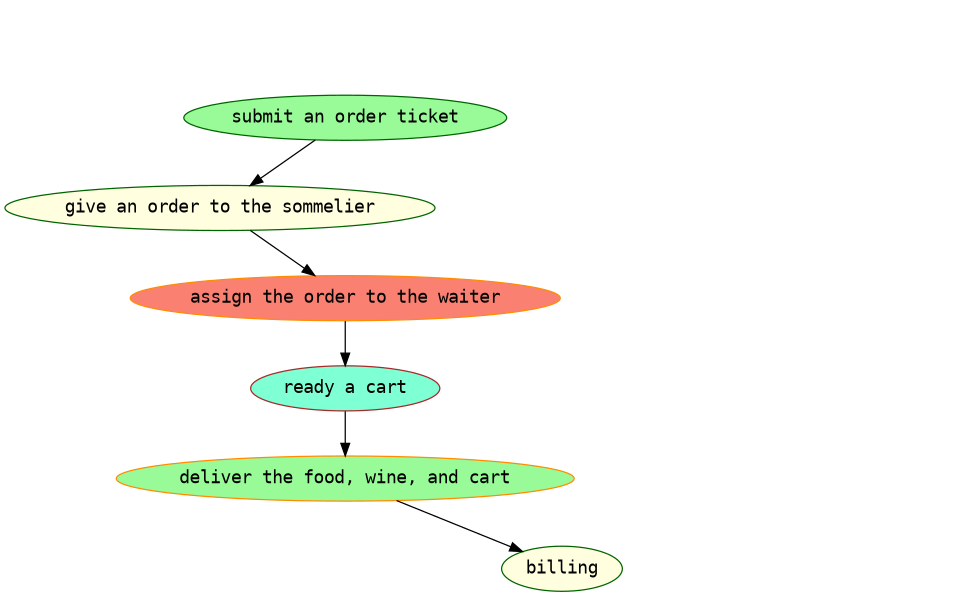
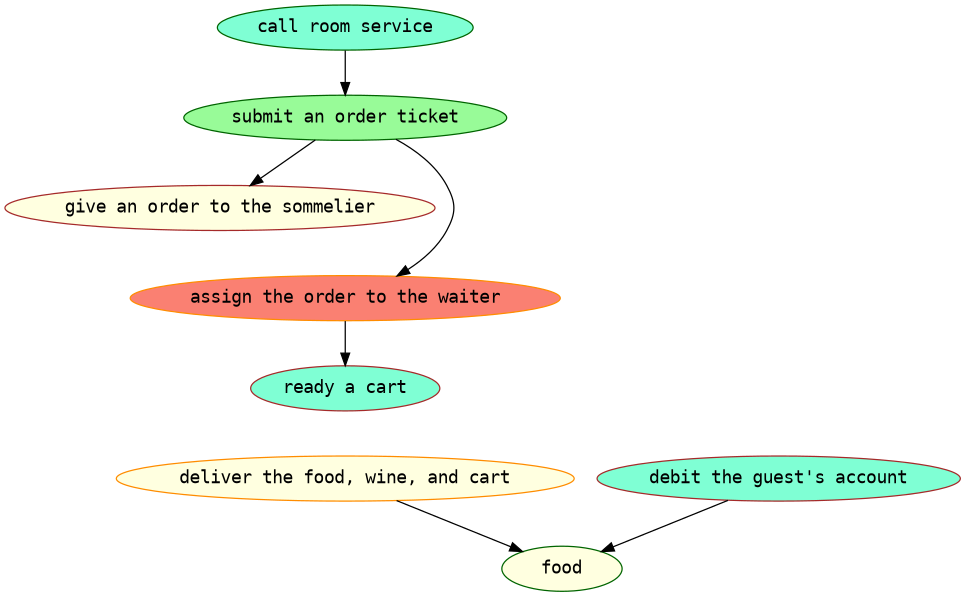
node "call room service": added
node "give an order to the sommelier": color darkgreen -> brown
edge "give an order to the sommelier" -> "assign the order to the waiter": now "submit an order ticket" -> "assign the order to the waiter"
edge "ready a cart" -> "deliver the food, wine, and cart": removed
node "deliver the food, wine, and cart": fillcolor palegreen -> lightyellow
node "debit the guest's account": added
node "billing": label "billing" -> "food"
